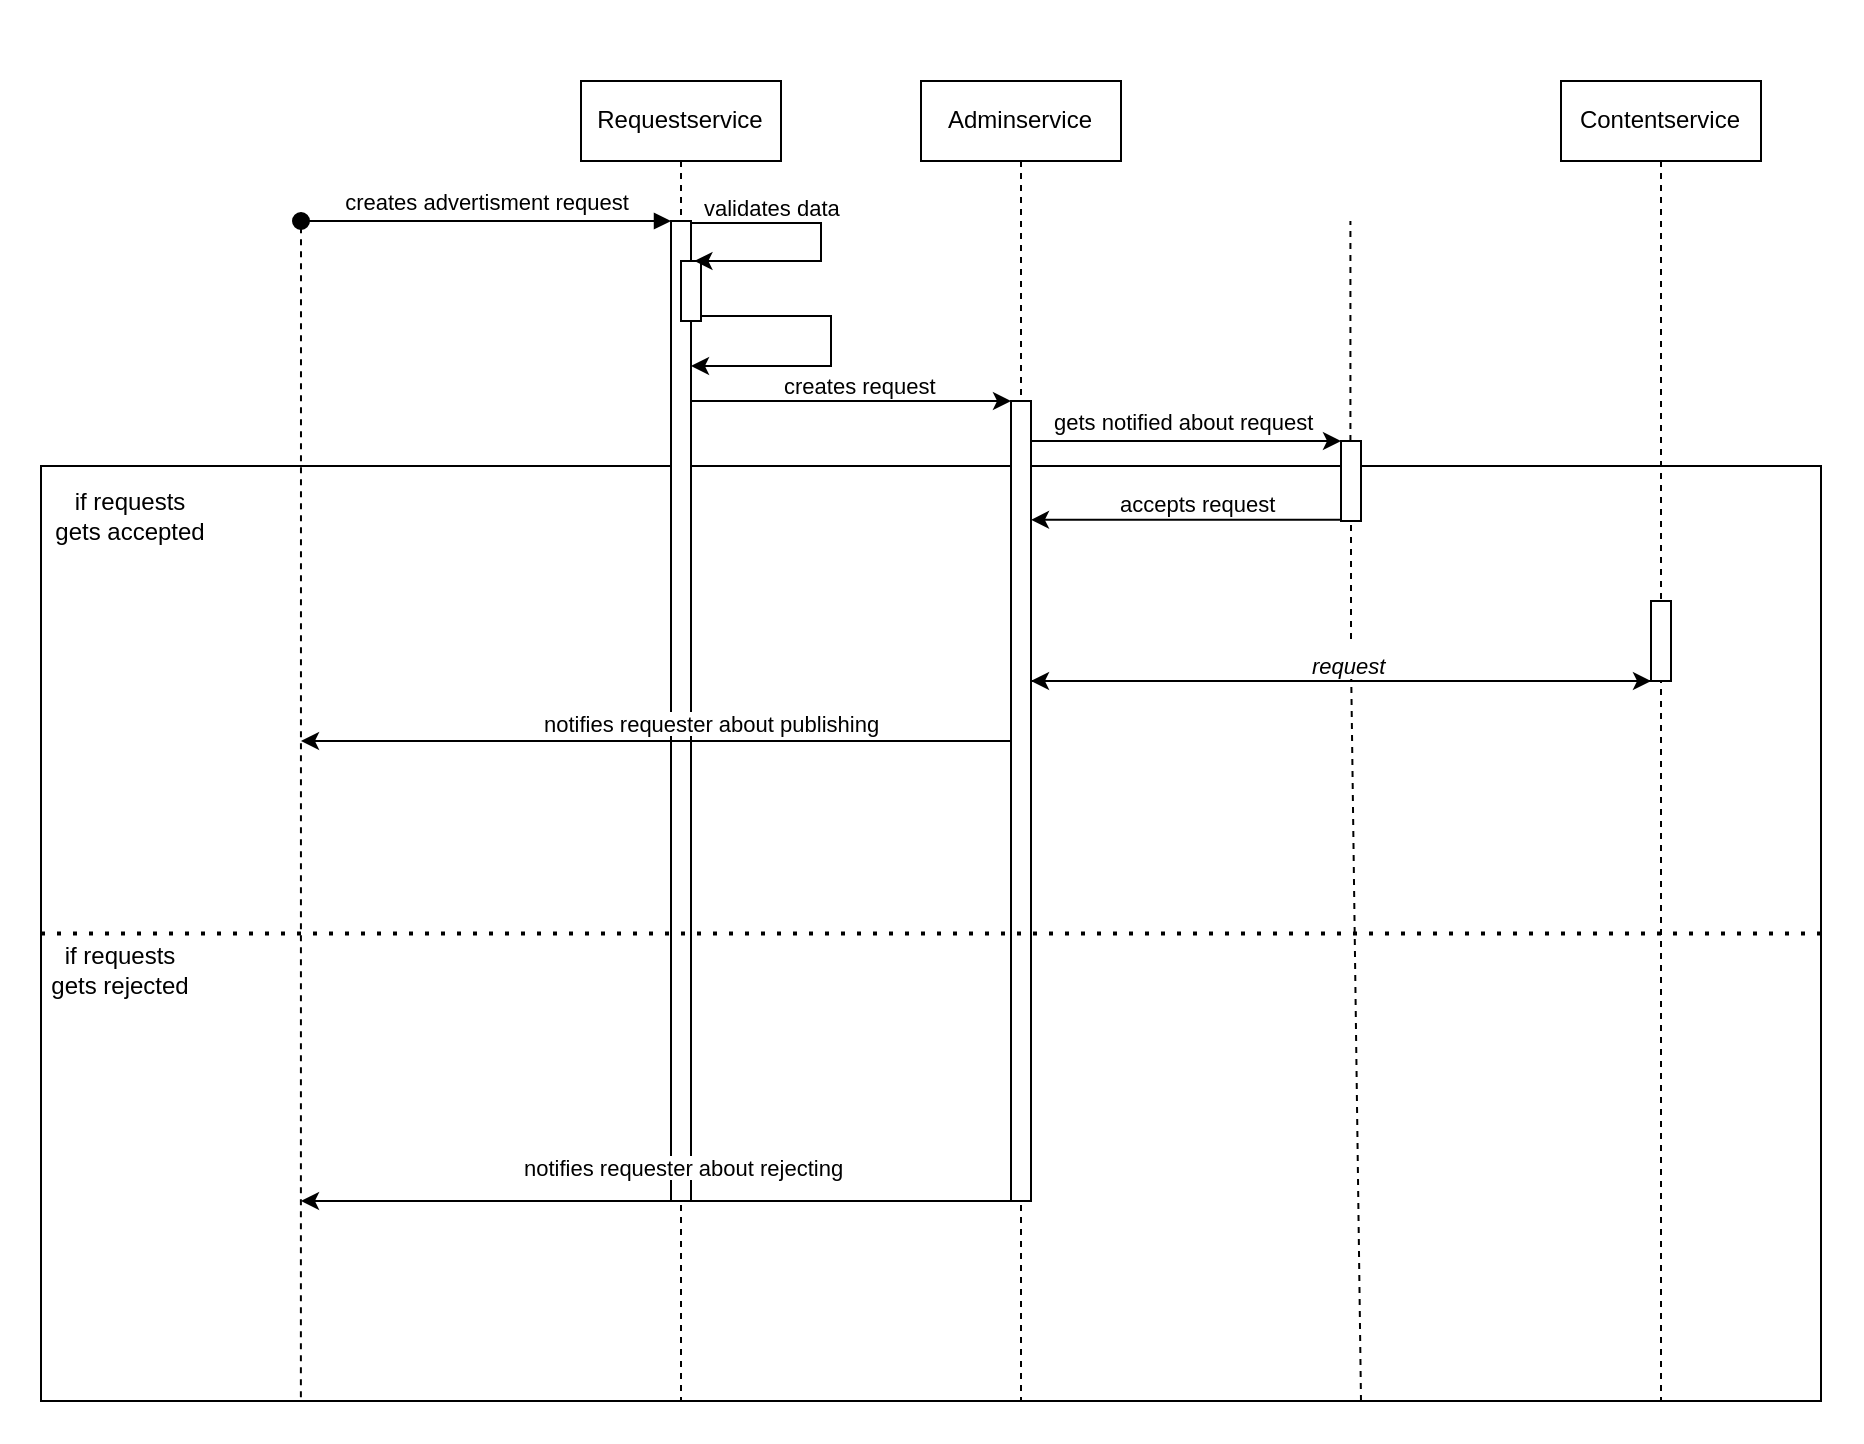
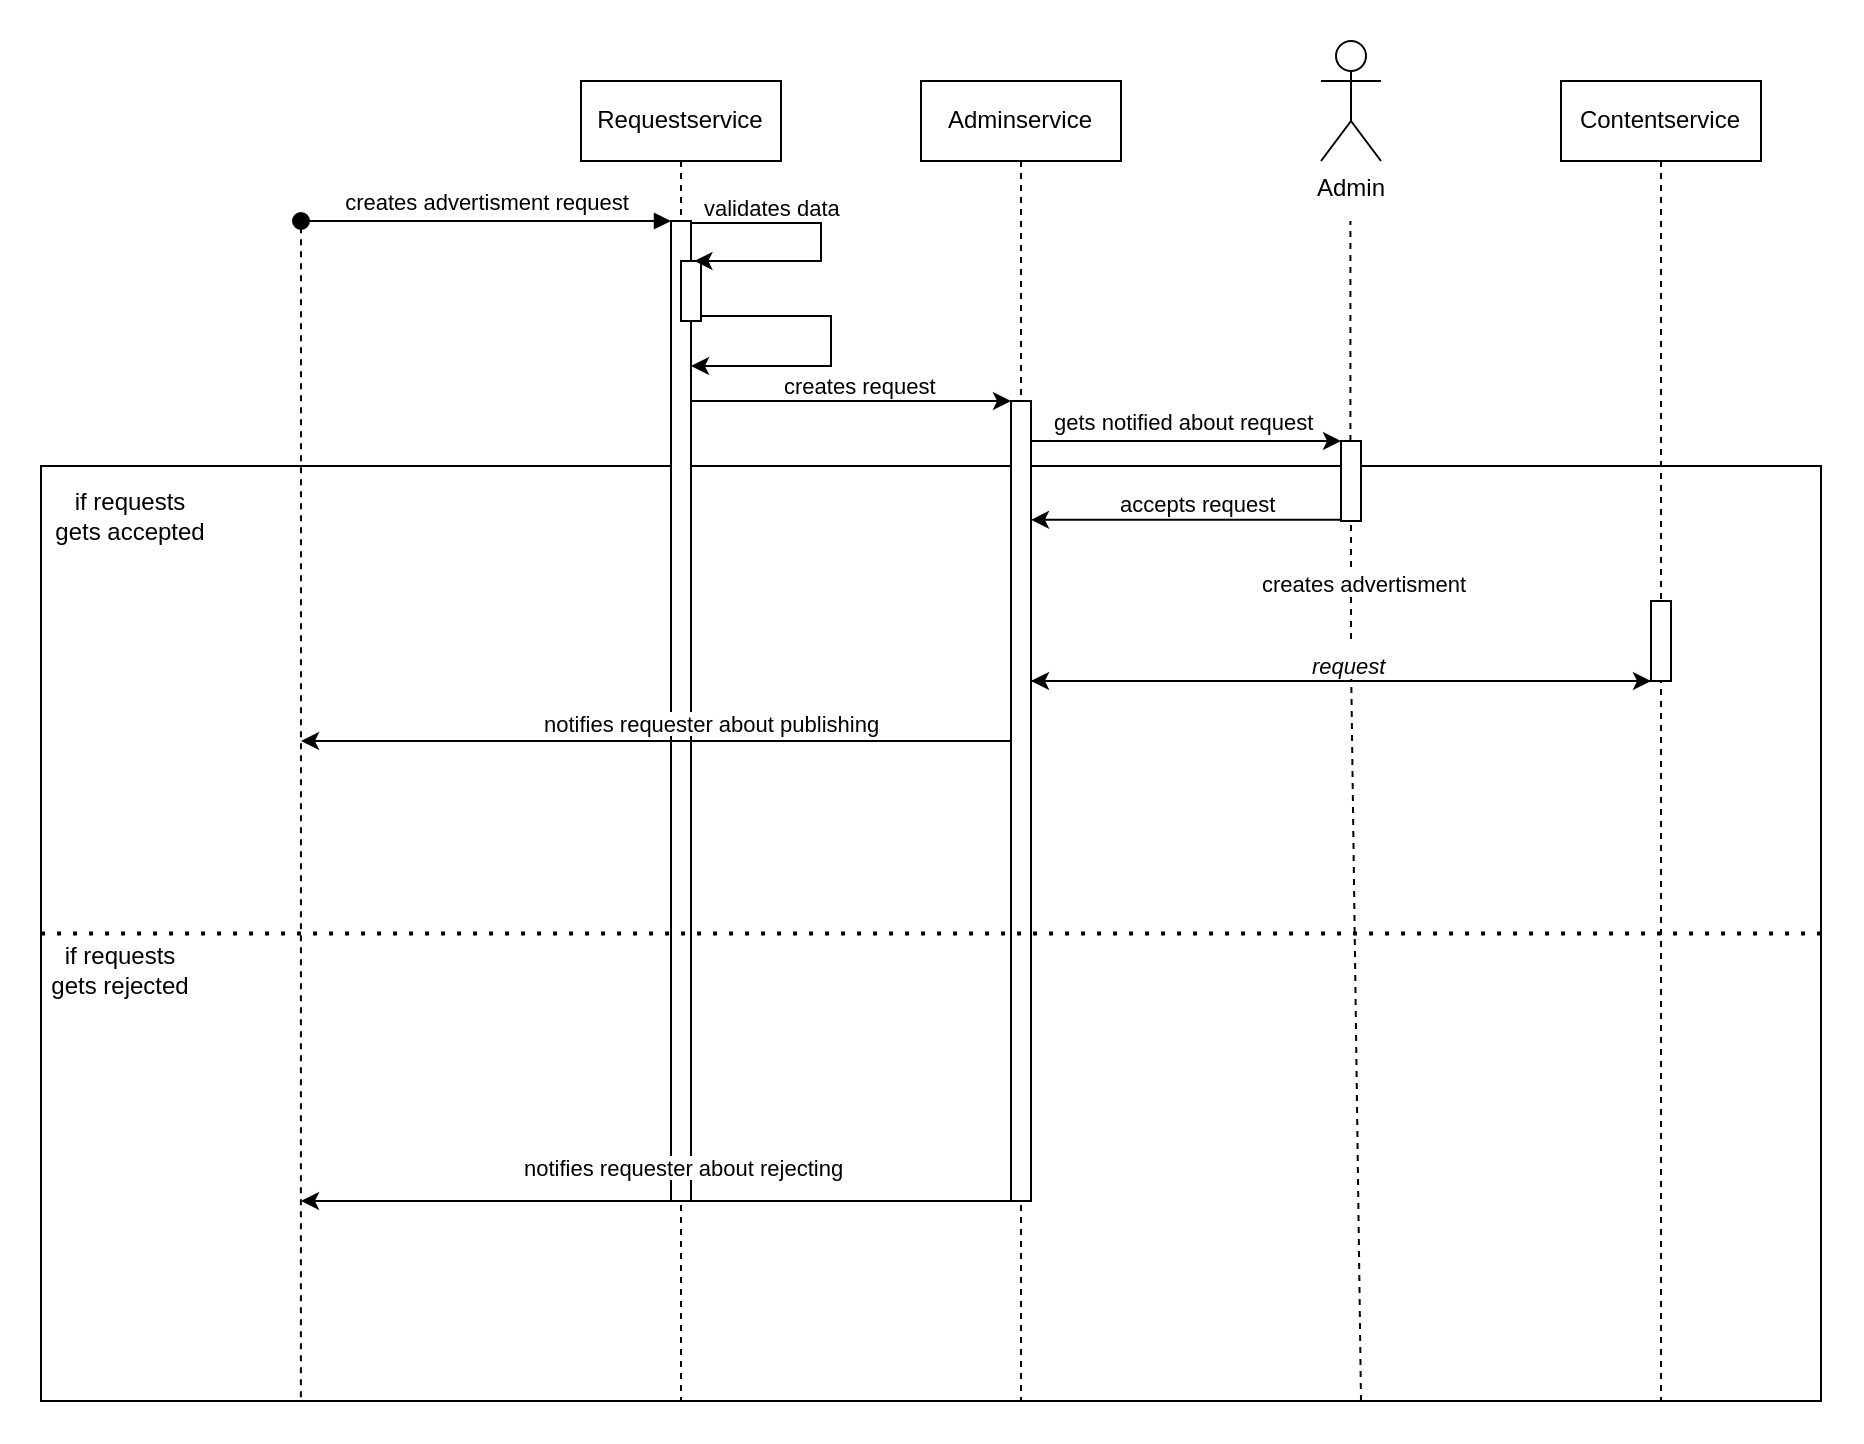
node "Admin": added
node "creates advertisment": added
